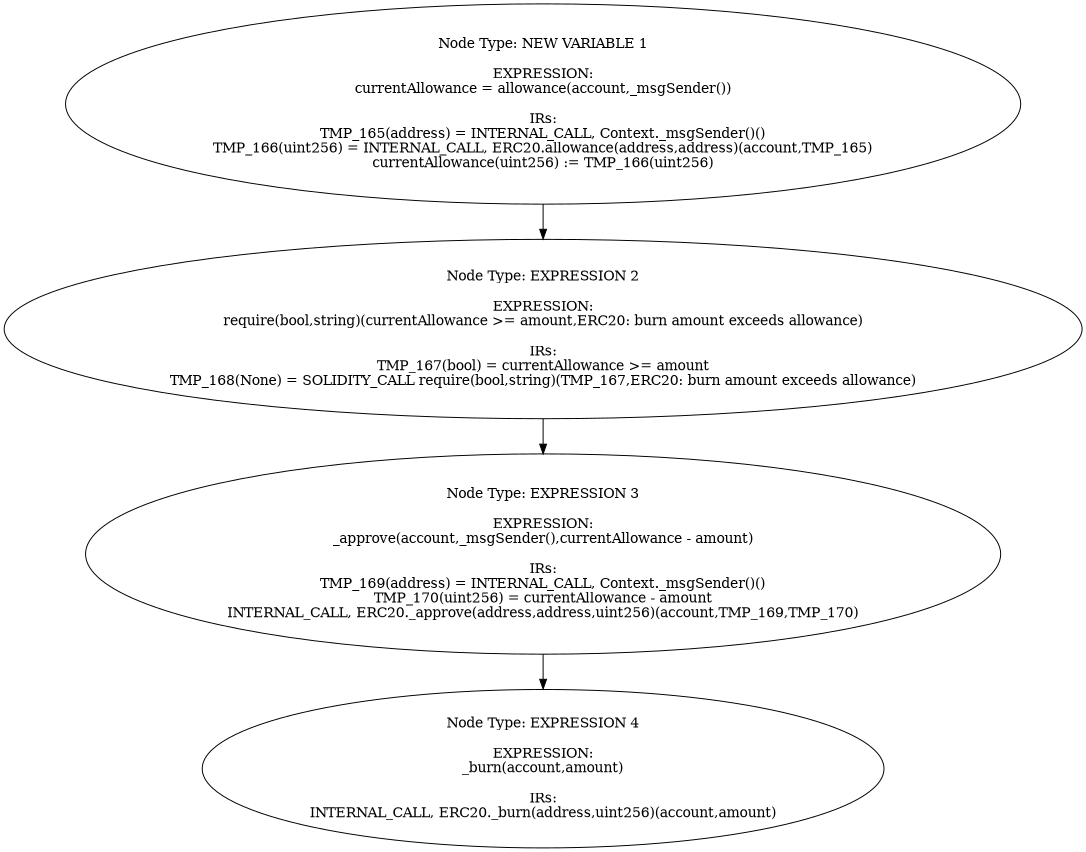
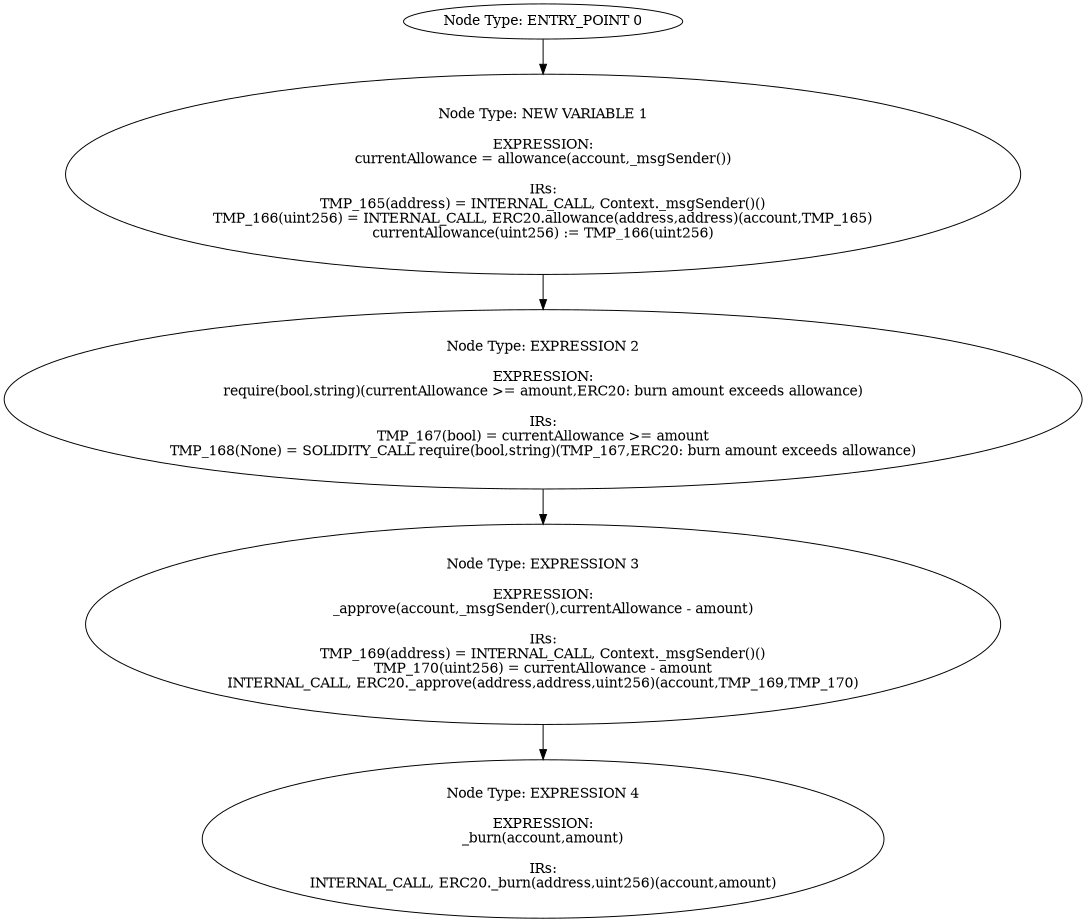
node "Node Type: ENTRY_POINT 0": added
